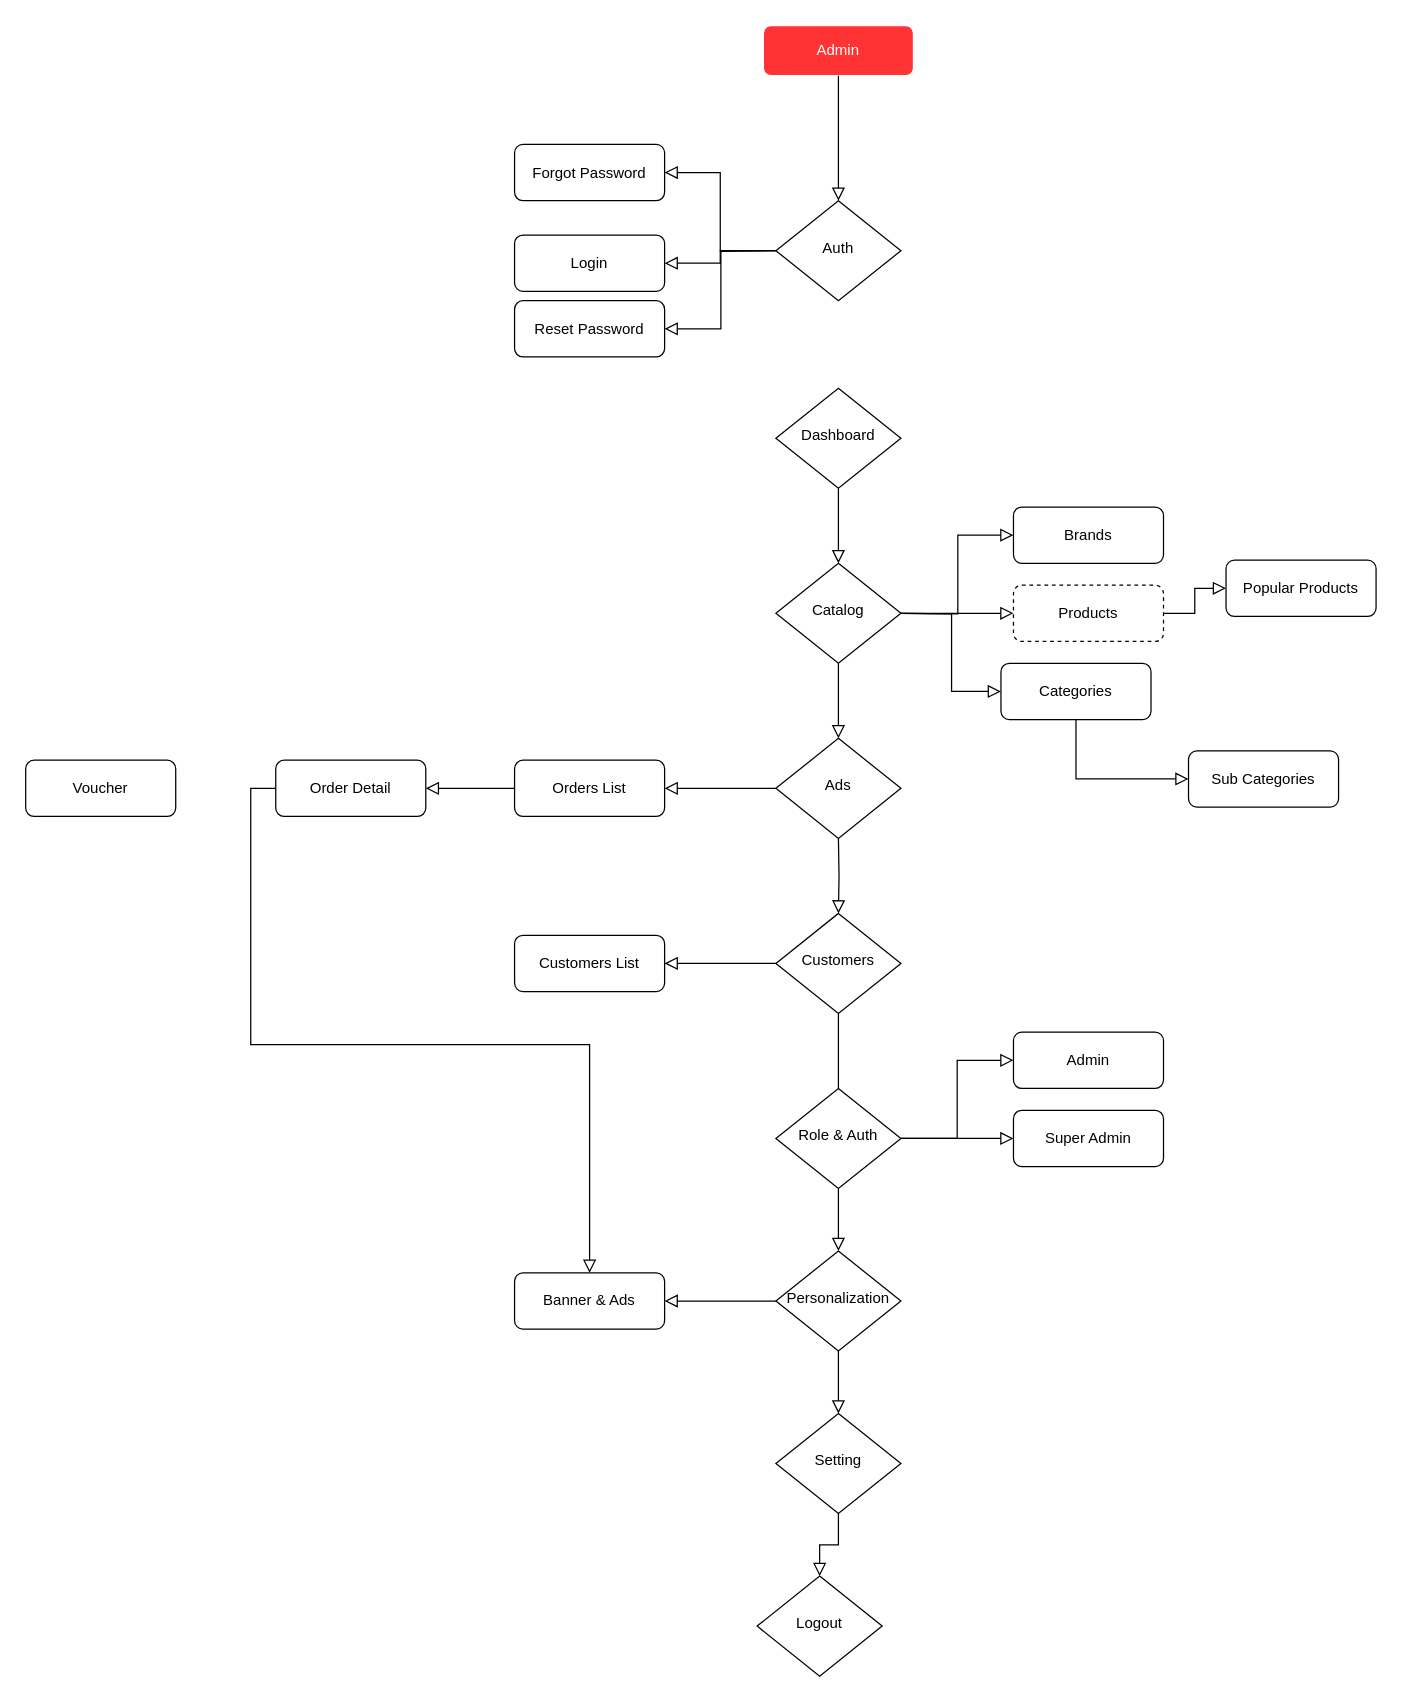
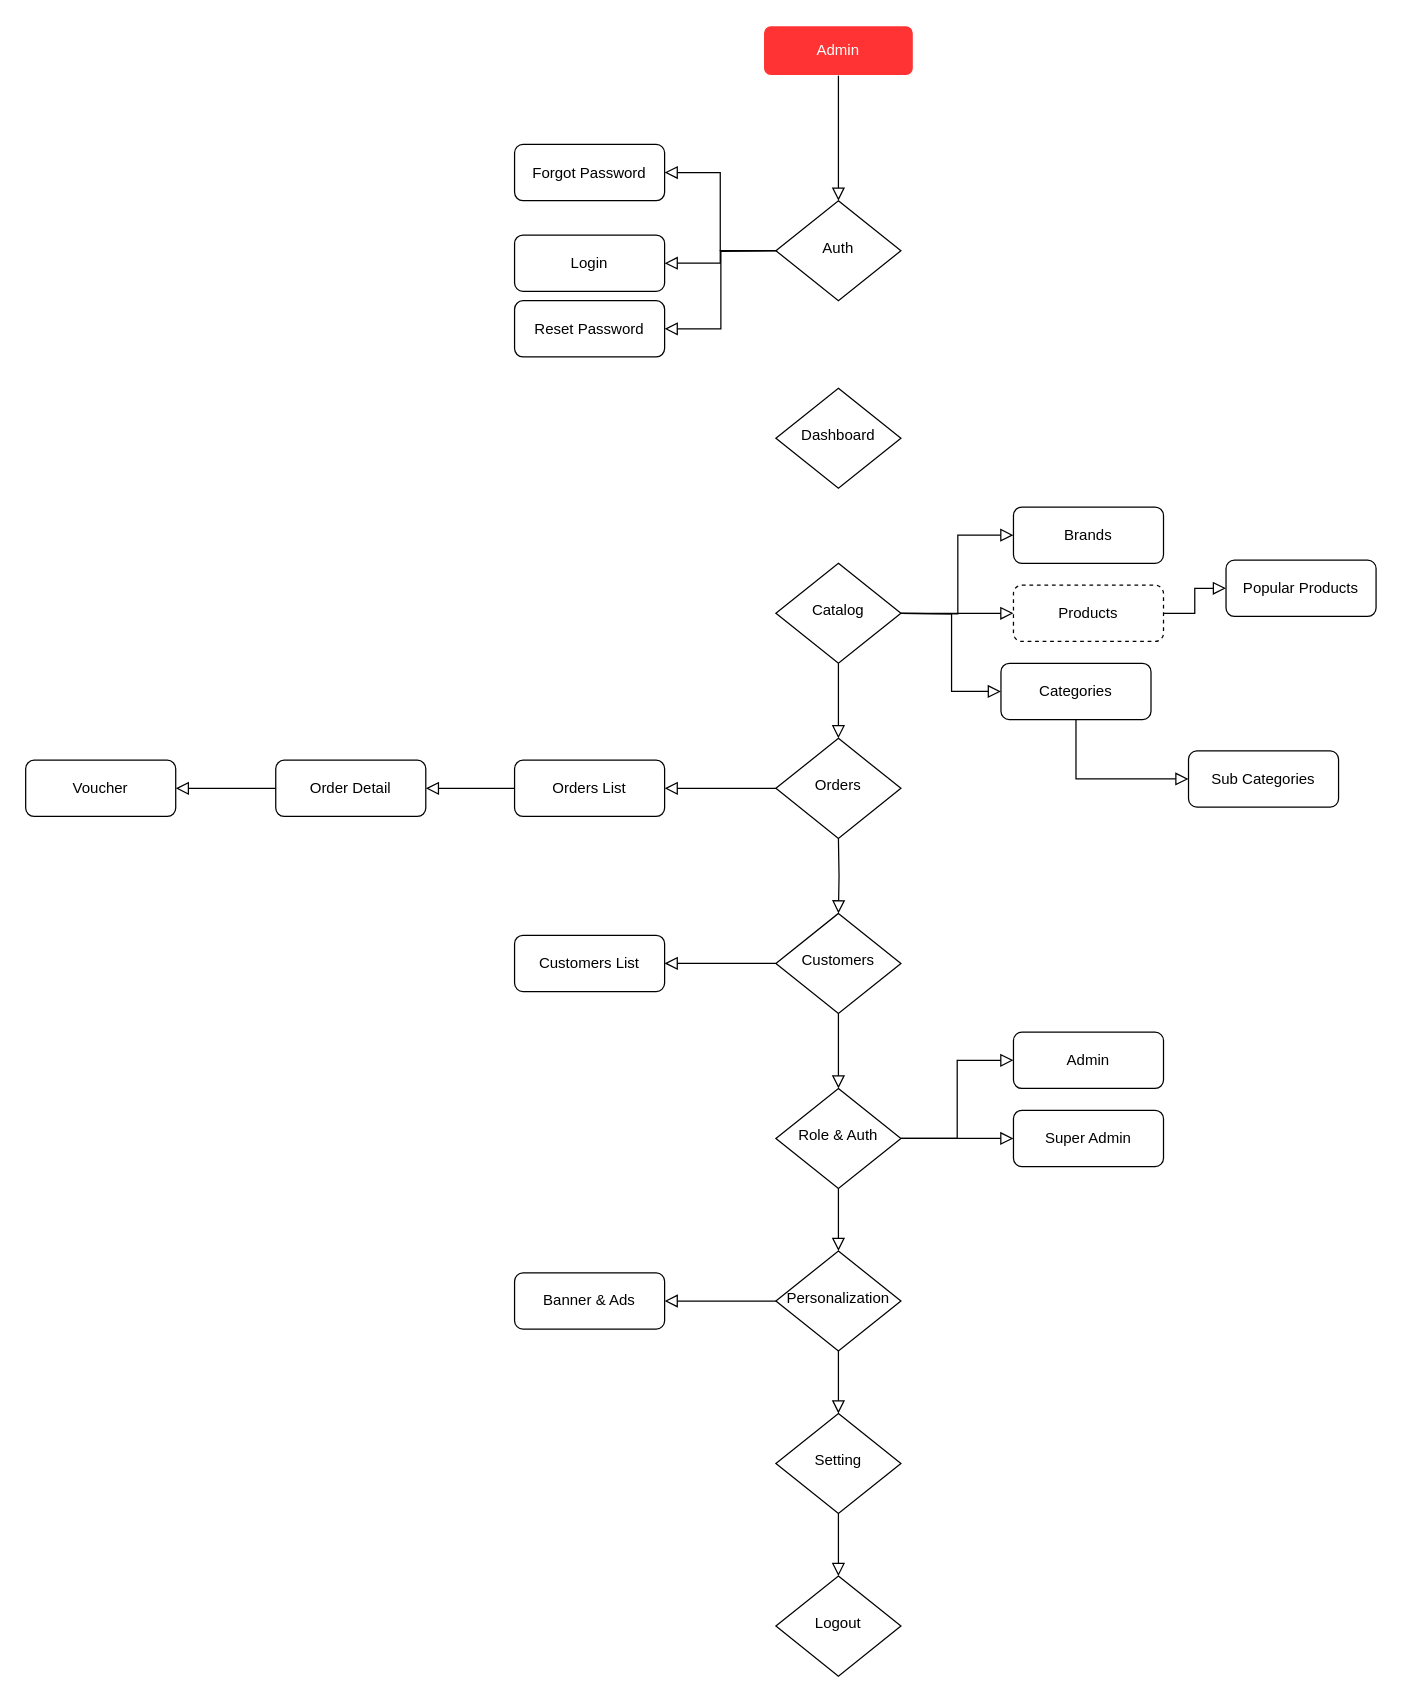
edge "Dashboard" -> "Catalog": removed
node "Ads": label "Ads" -> "Orders"
edge "Order Detail" -> "Banner & Ads": now "Order Detail" -> "Voucher"
edge "Customers" -- "Role & Auth": arrowhead none -> block
node "Logout": moved (819, 1626) -> (838, 1626)
